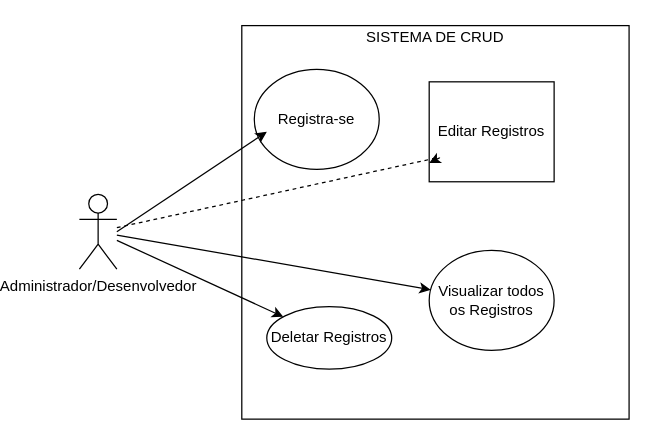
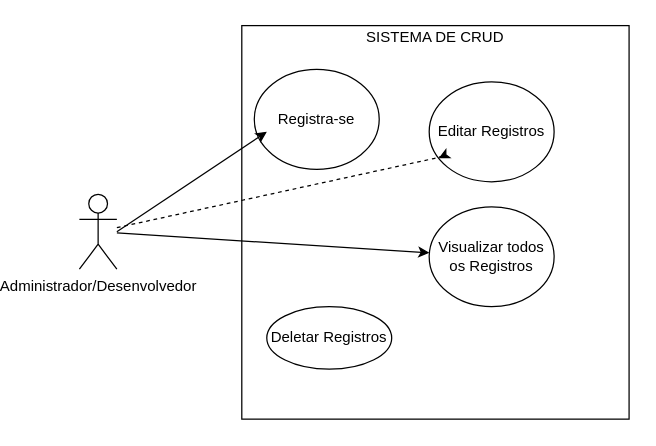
node "Editar Registros": shape rectangle -> ellipse
edge "Administrador/Desenvolvedor" -> "Deletar Registros": removed
node "Visualizar todos os Registros": moved (492, 301) -> (492, 257)
